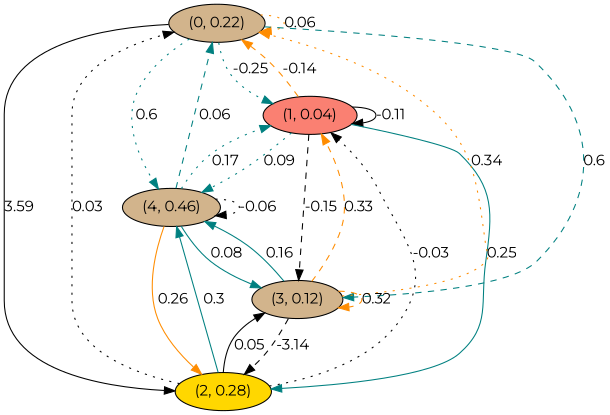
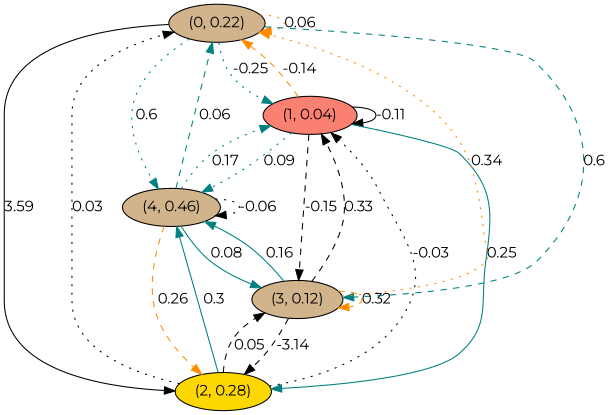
edge "(3, 0.12)" -> "(1, 0.04)": color darkorange -> black
edge "(4, 0.46)" -> "(2, 0.28)": style solid -> dashed
edge "(2, 0.28)" -> "(3, 0.12)": style solid -> dashed
